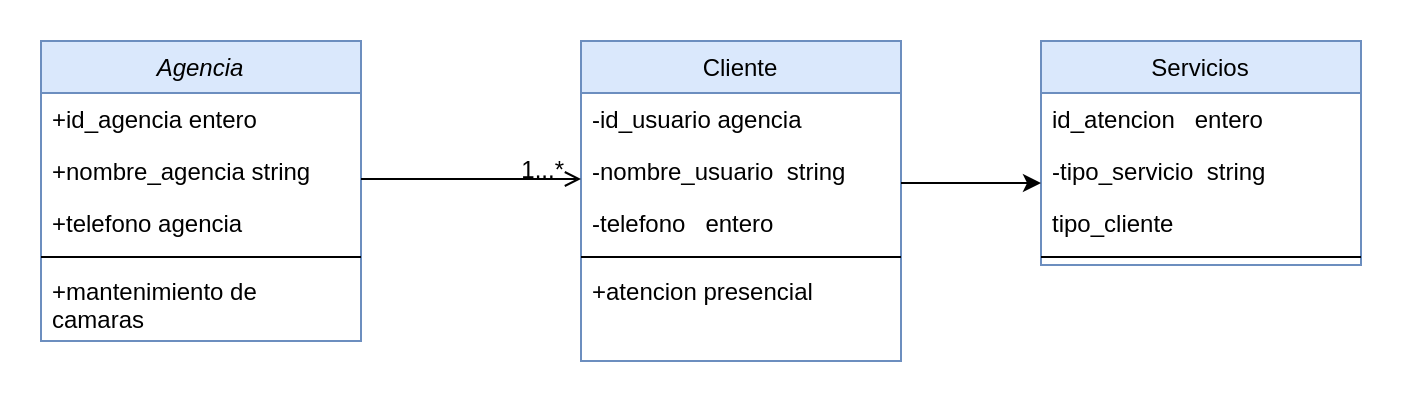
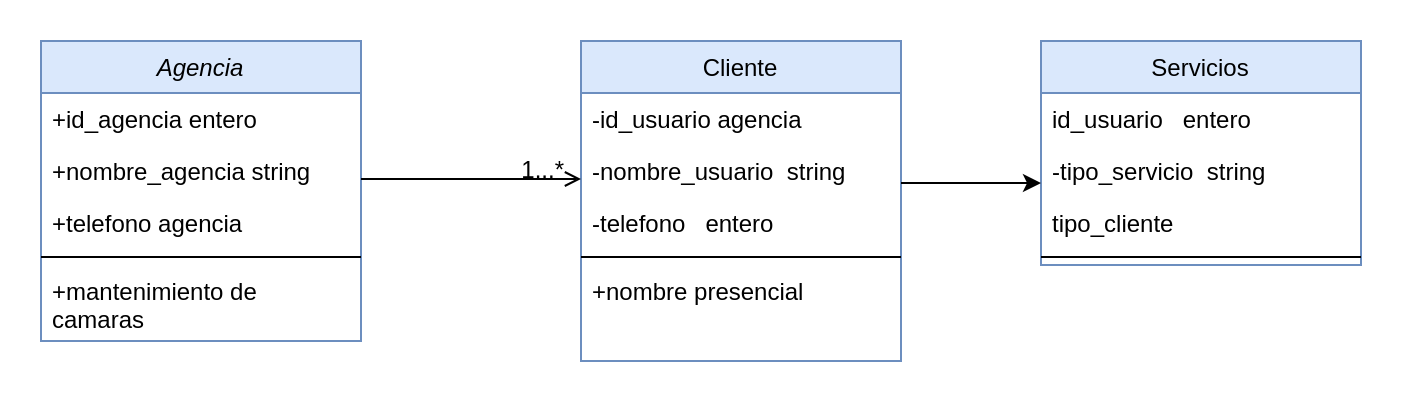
node "id_atencion entero": label "id_atencion entero" -> "id_usuario entero"
node "+atencion presencial": label "+atencion presencial" -> "+nombre presencial"
